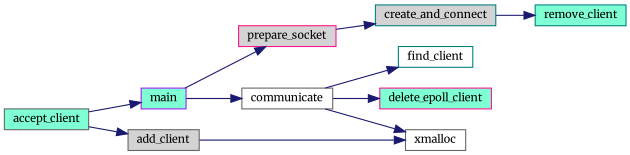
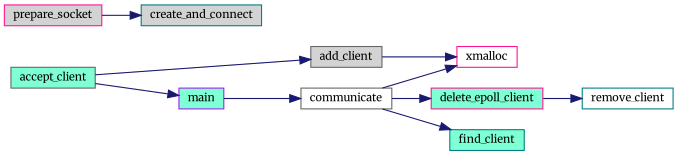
edge "create_and_connect" -> "remove_client": now "delete_epoll_client" -> "remove_client"
node "remove_client": fillcolor aquamarine -> white
node "find_client": fillcolor white -> aquamarine
edge "main" -> "prepare_socket": removed
node "xmalloc": color gray40 -> deeppink
